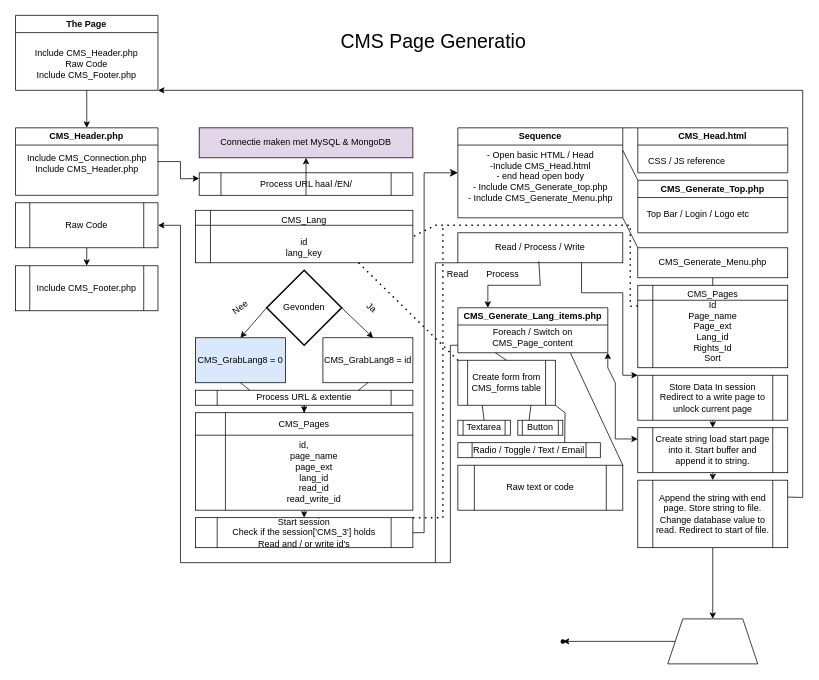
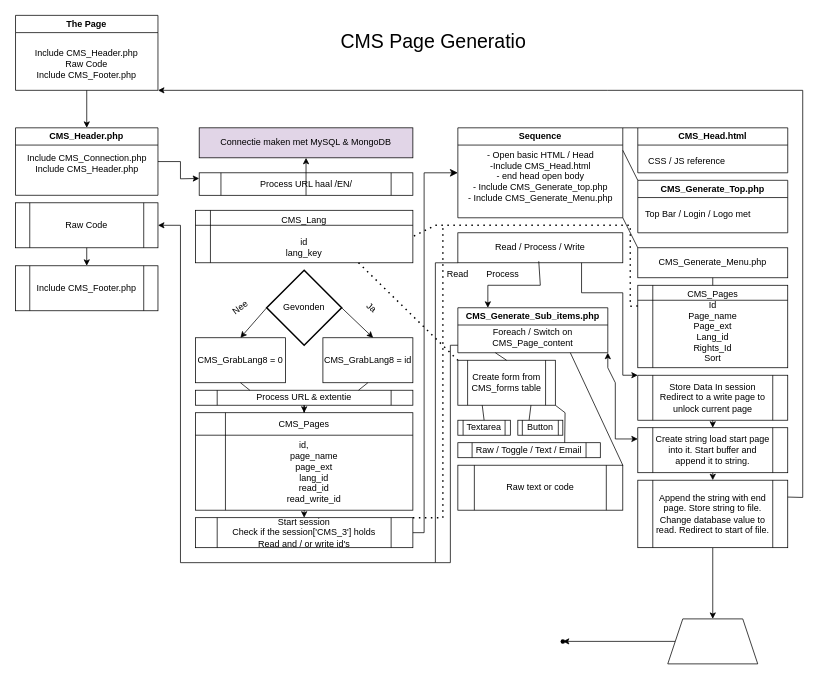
node "Top Bar / Login / Logo etc": label "Top Bar / Login / Logo etc" -> "Top Bar / Login / Logo met"
node "CMS_Generate_Lang_items.php": label "CMS_Generate_Lang_items.php" -> "CMS_Generate_Sub_items.php"
node "CMS_GrabLang8 = 0": fillcolor #dae8fc -> #ffffff
node "Radio / Toggle / Text / Email": label "Radio / Toggle / Text / Email" -> "Raw / Toggle / Text / Email"
